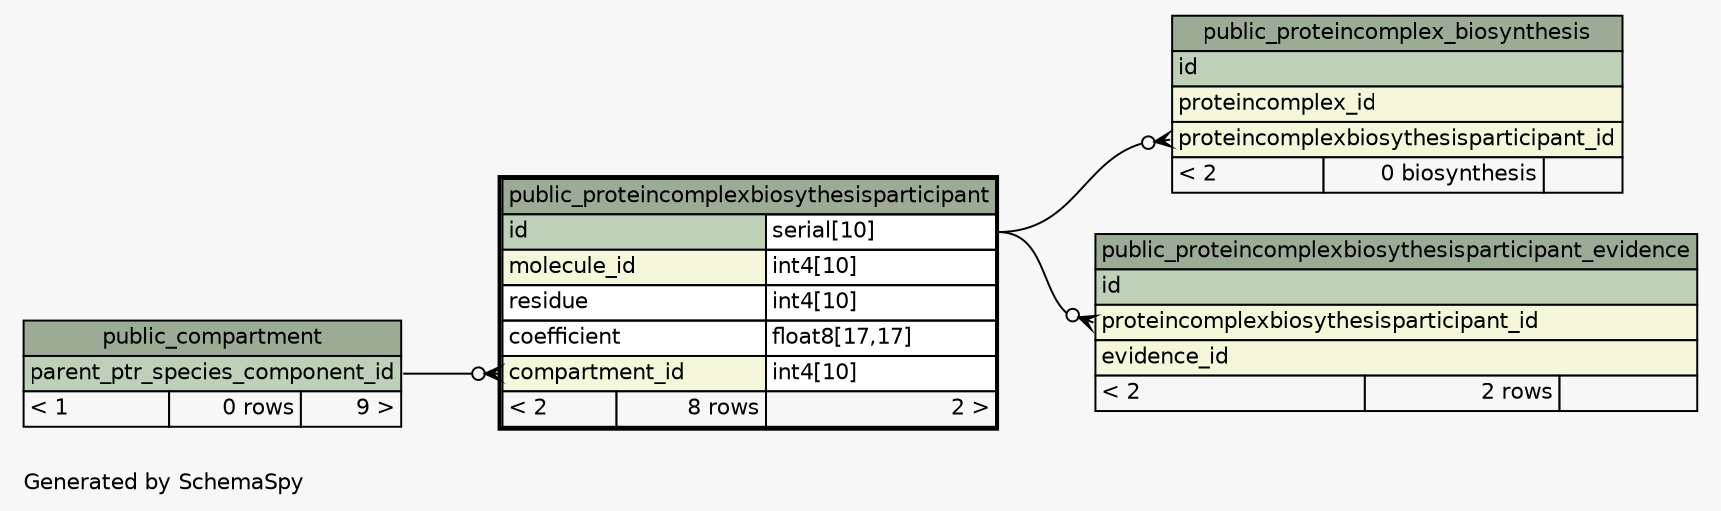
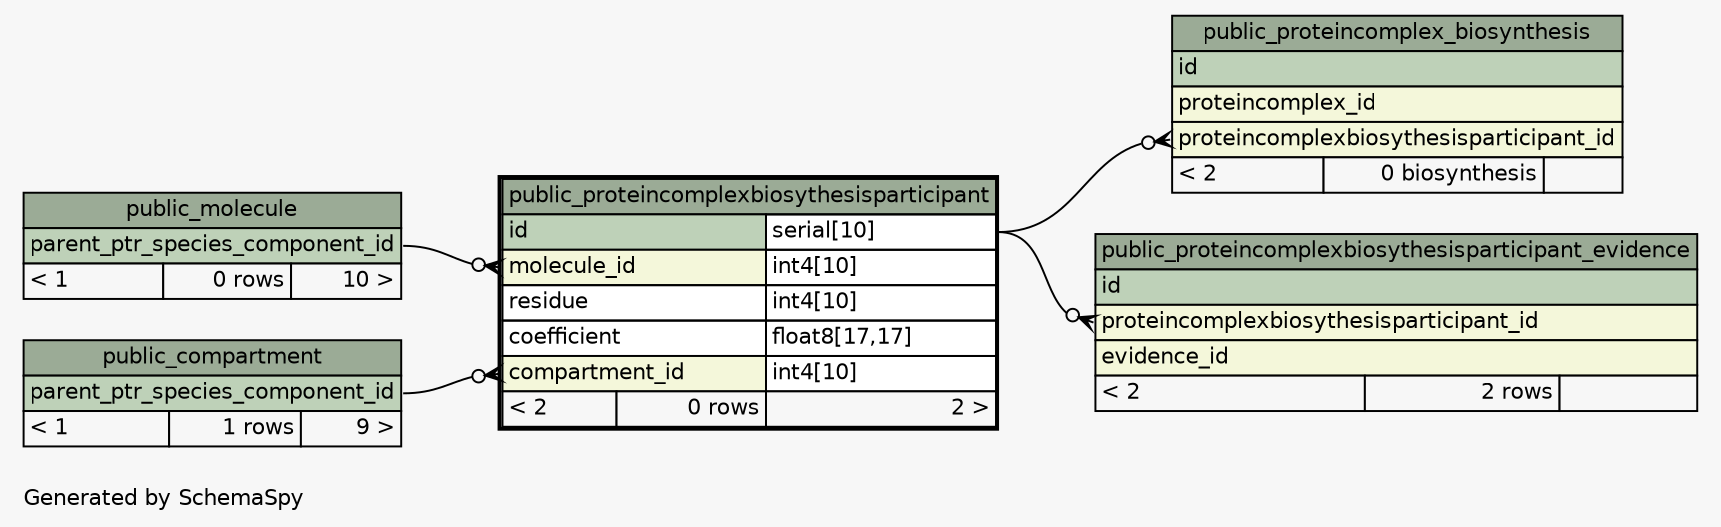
node "public_molecule": added
node "public_compartment": text "0 rows" -> "1 rows"
node "public_proteincomplexbiosythesisparticipant": text "8 rows" -> "0 rows"
